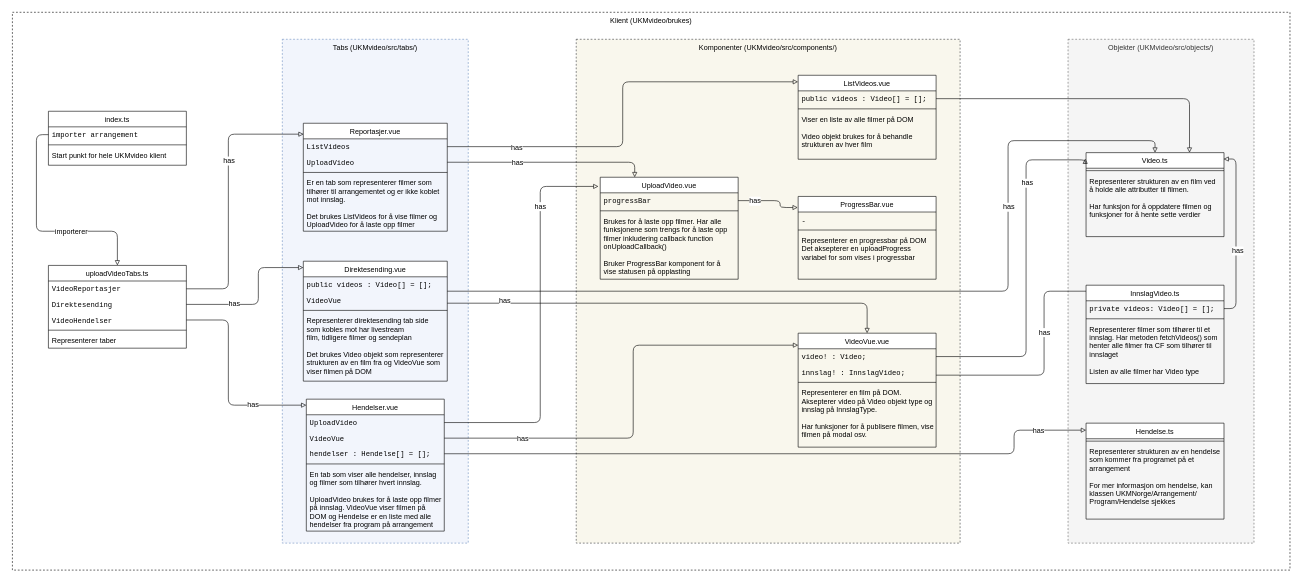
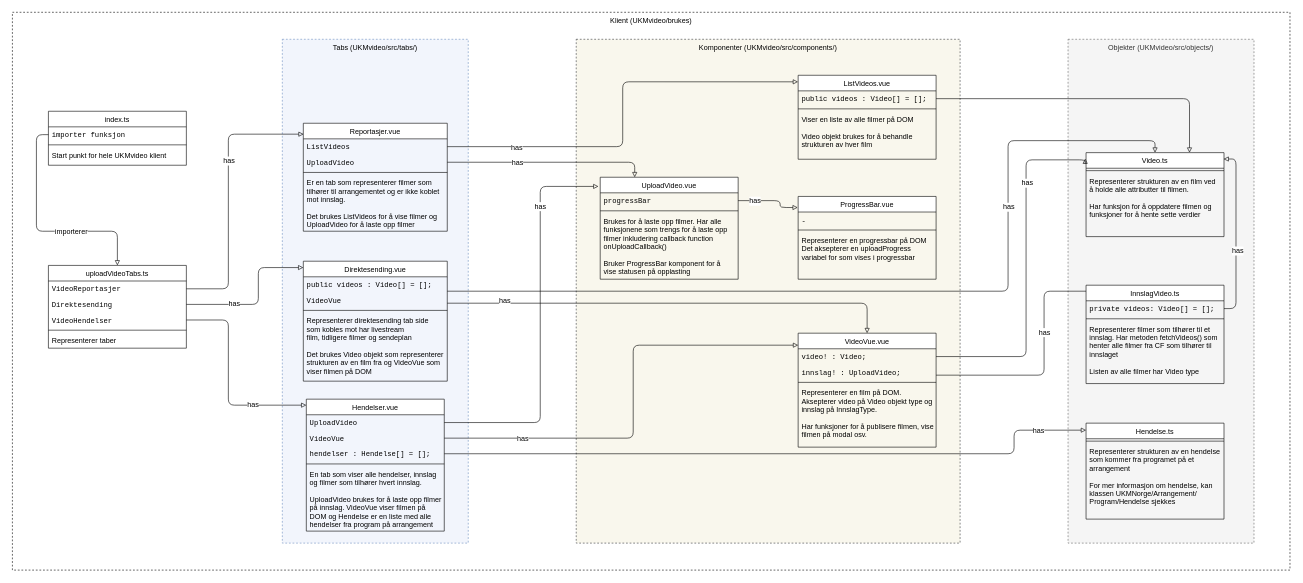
node "importer arrangement": label "importer arrangement" -> "importer funksjon"
node "innslag! : InnslagVideo;": label "innslag! : InnslagVideo;" -> "innslag! : UploadVideo;"
